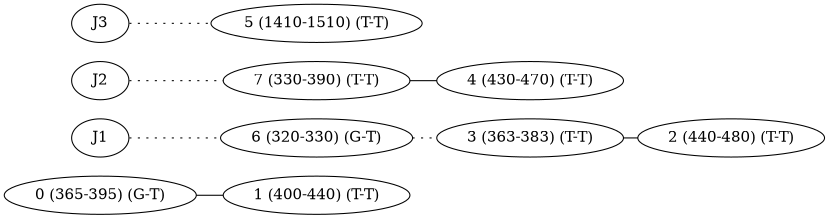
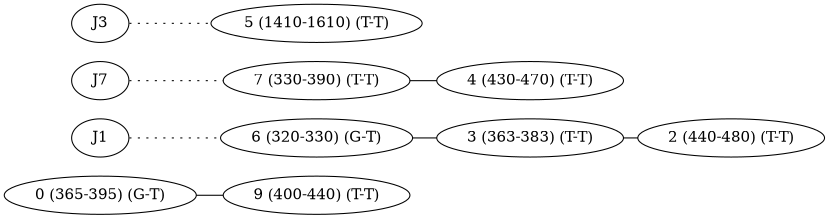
node "5 (1410-1510) (T-T)": label "5 (1410-1510) (T-T)" -> "5 (1410-1610) (T-T)"
node "J2": label "J2" -> "J7"
edge "6 (320-330) (G-T)" -- "3 (363-383) (T-T)": style dotted -> solid
node "1 (400-440) (T-T)": label "1 (400-440) (T-T)" -> "9 (400-440) (T-T)"
